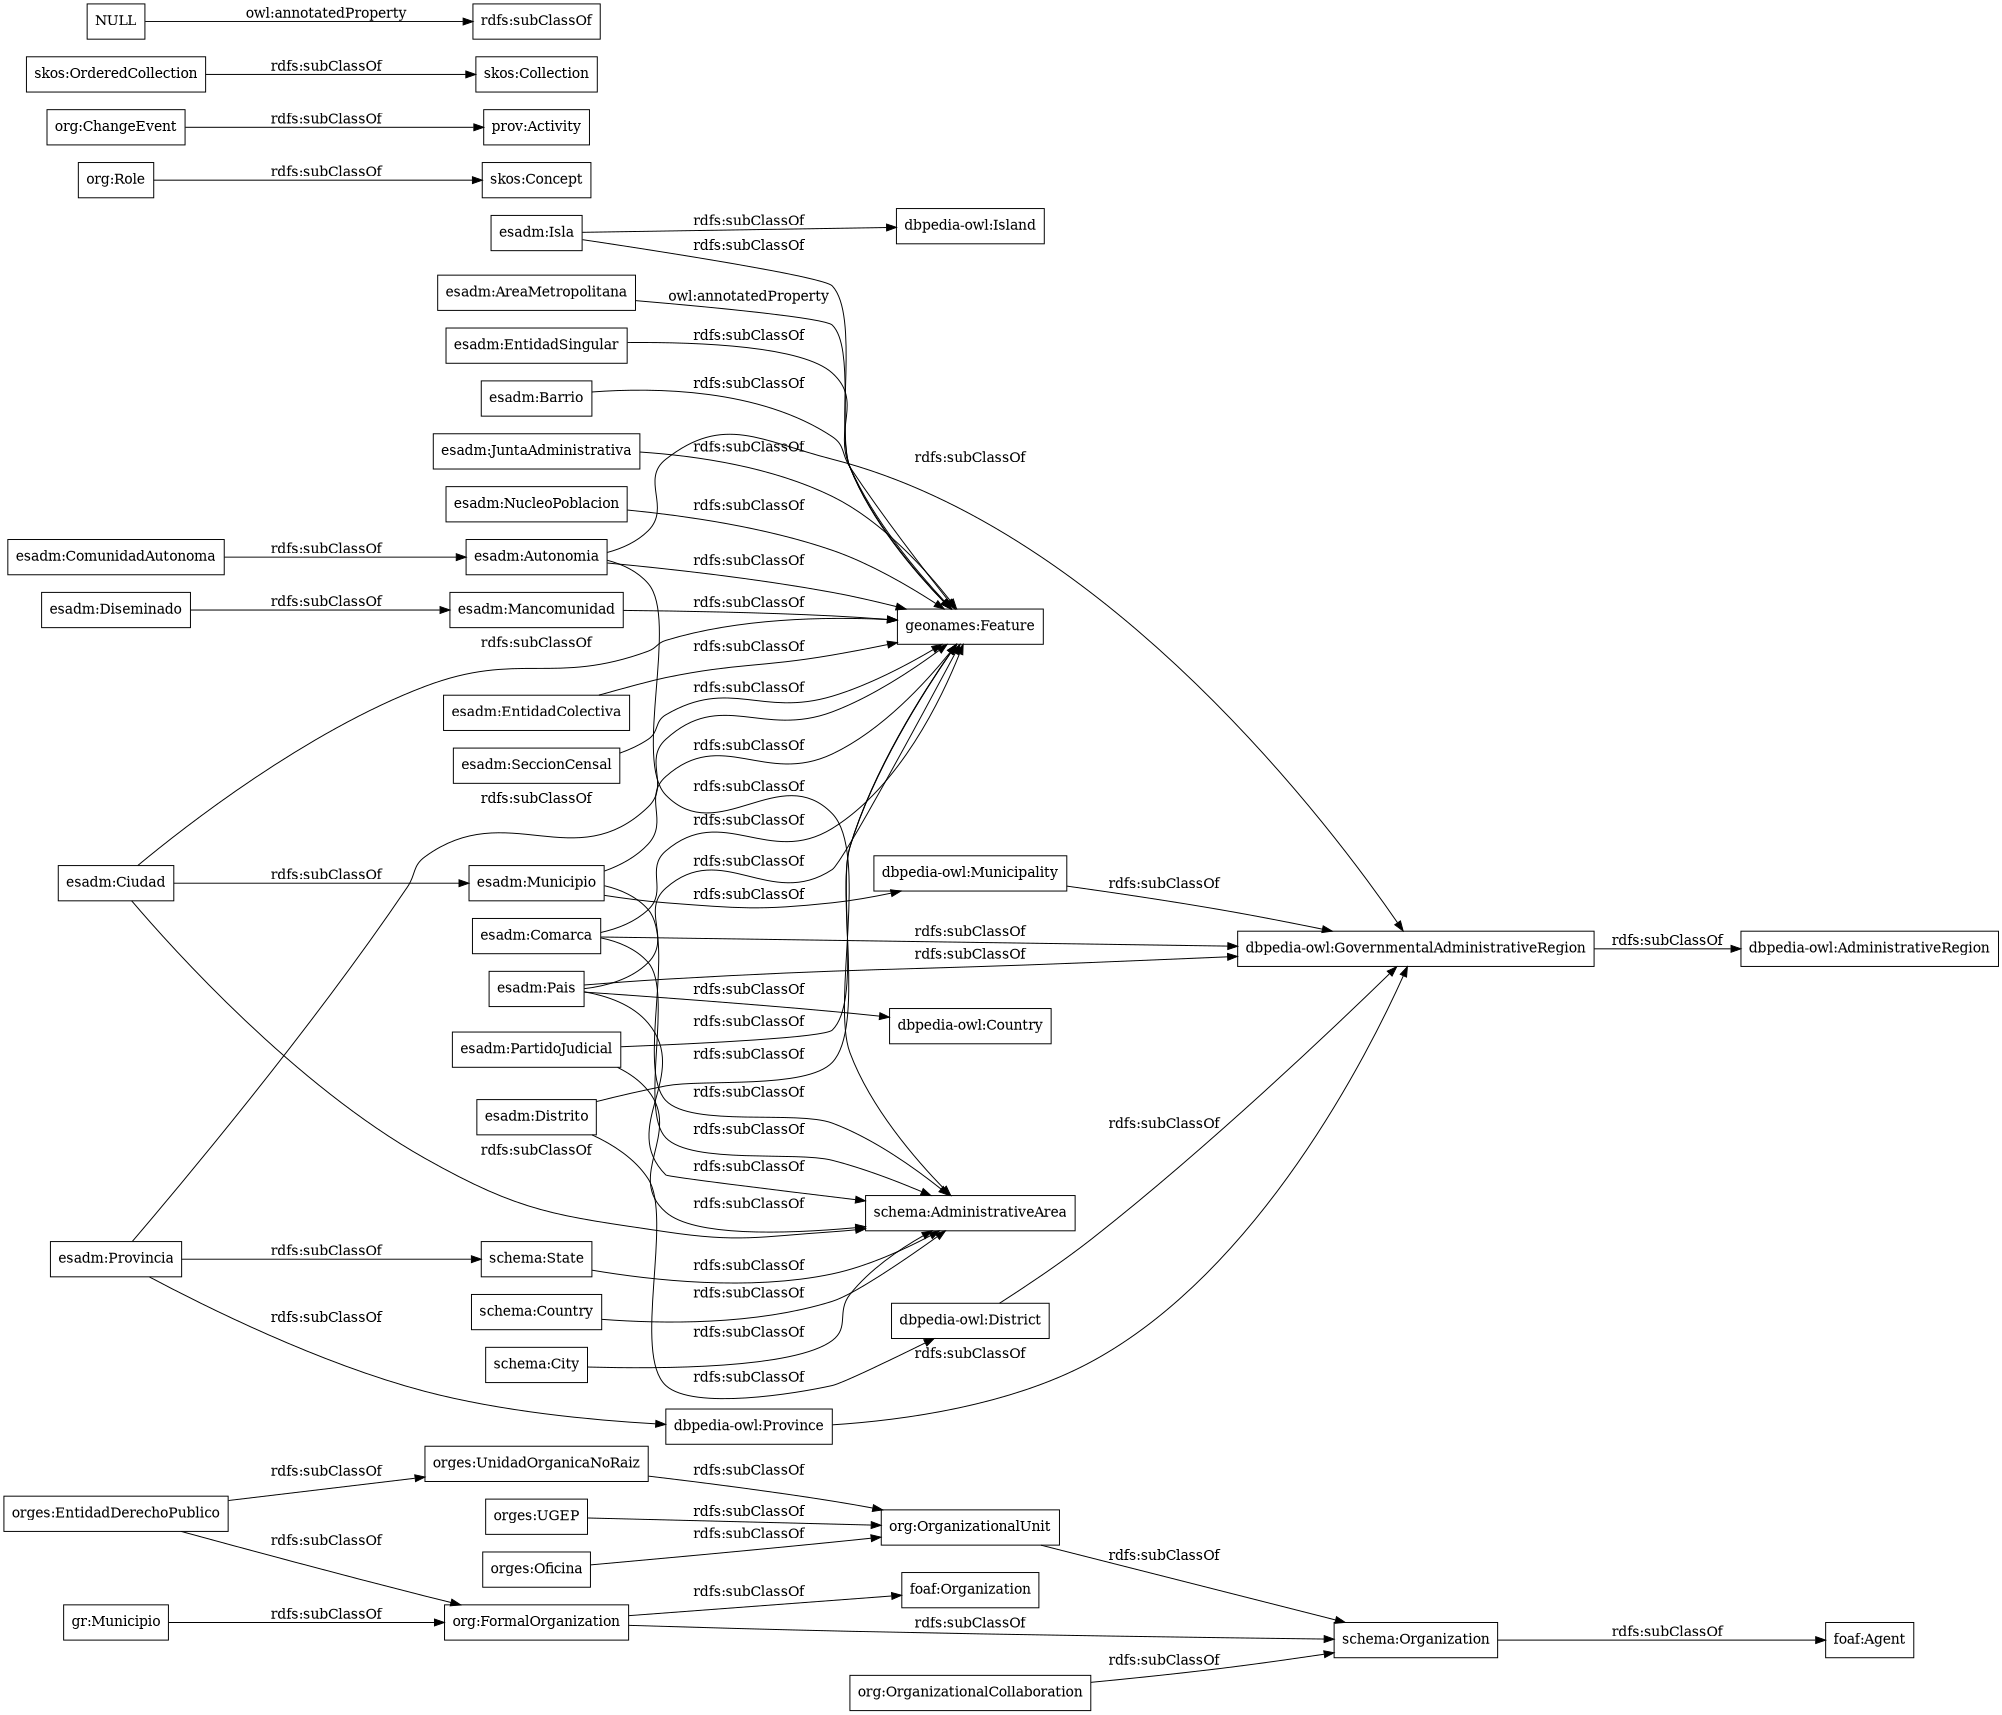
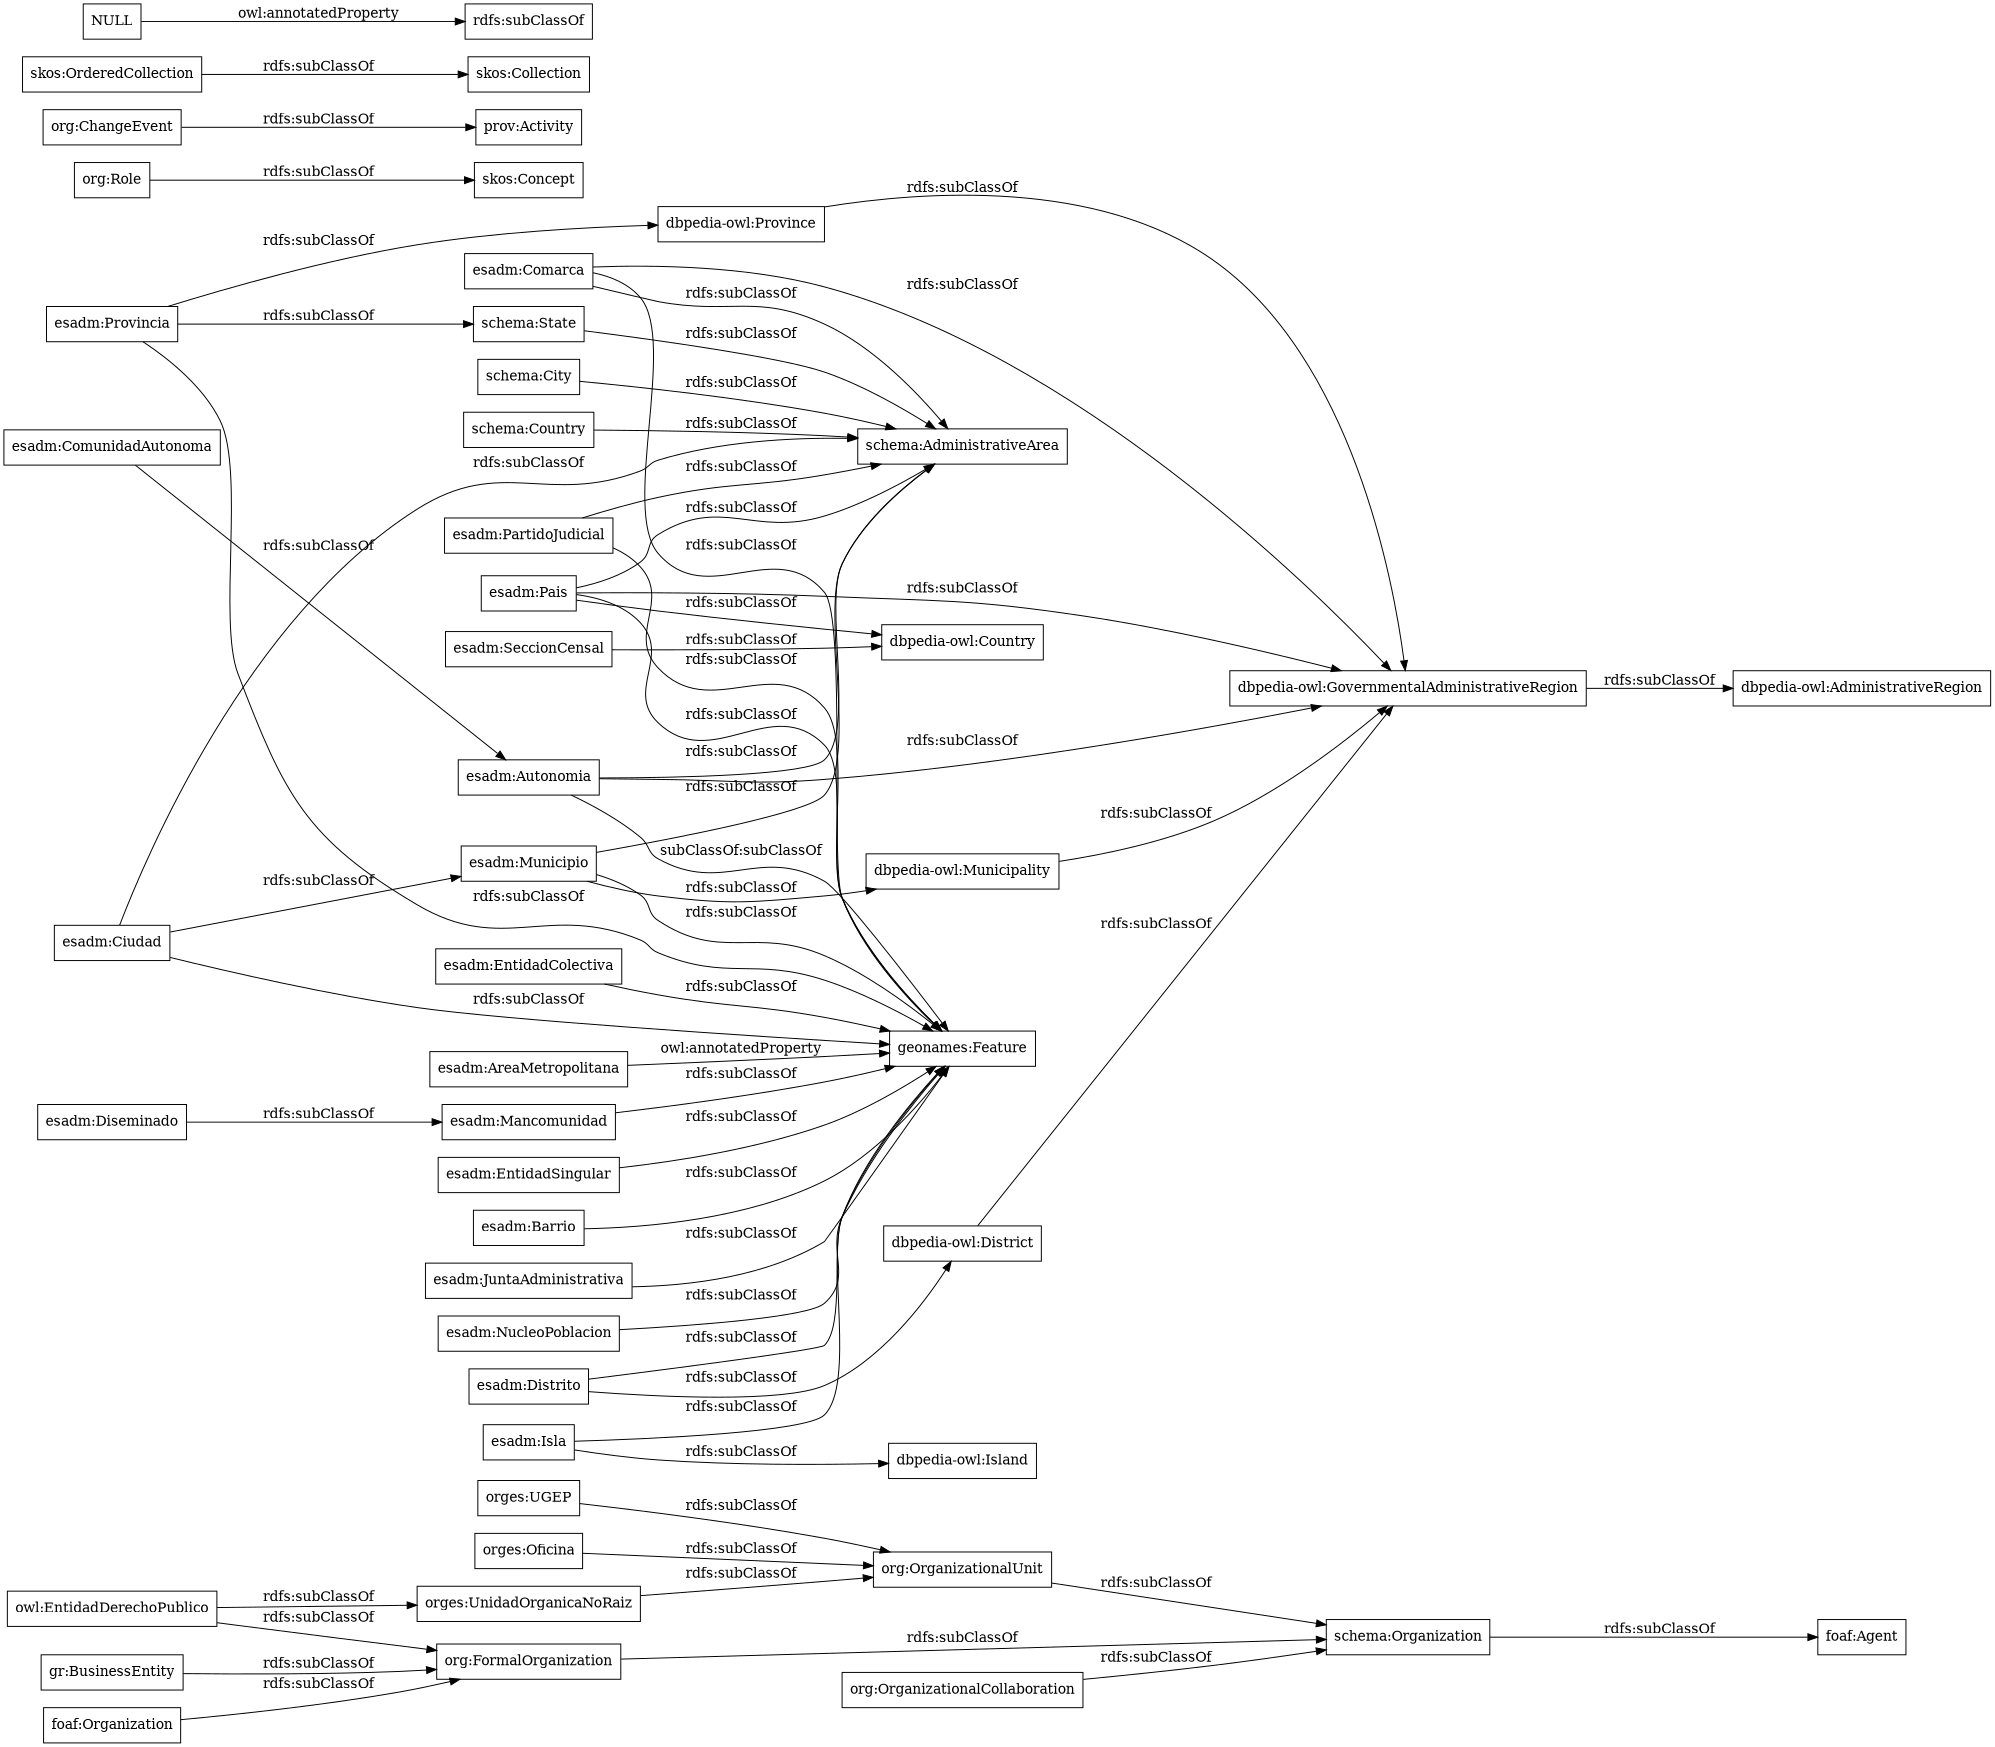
edge "esadm:Autonomia" -> "geonames:Feature": label "rdfs:subClassOf" -> "subClassOf:subClassOf"
edge "esadm:SeccionCensal" -> "geonames:Feature": now "esadm:SeccionCensal" -> "dbpedia-owl:Country"
node "orges:EntidadDerechoPublico": label "orges:EntidadDerechoPublico" -> "owl:EntidadDerechoPublico"
edge "org:FormalOrganization" -> "foaf:Organization": reversed
node "gr:Municipio": label "gr:Municipio" -> "gr:BusinessEntity"
